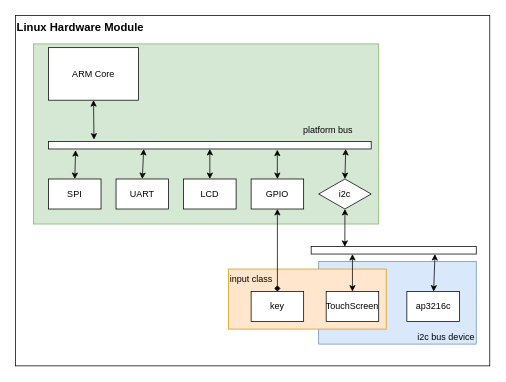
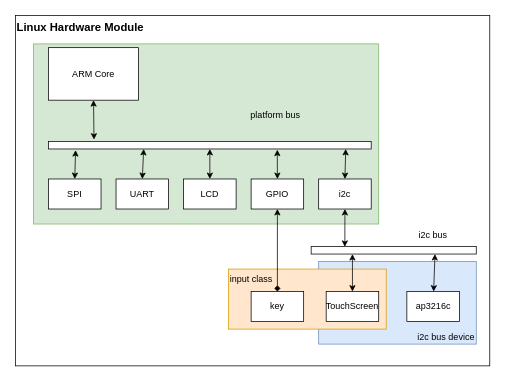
node "platform bus": moved (328, 130) -> (275, 115)
node "i2c": shape diamond -> rectangle
node "i2c bus": added
